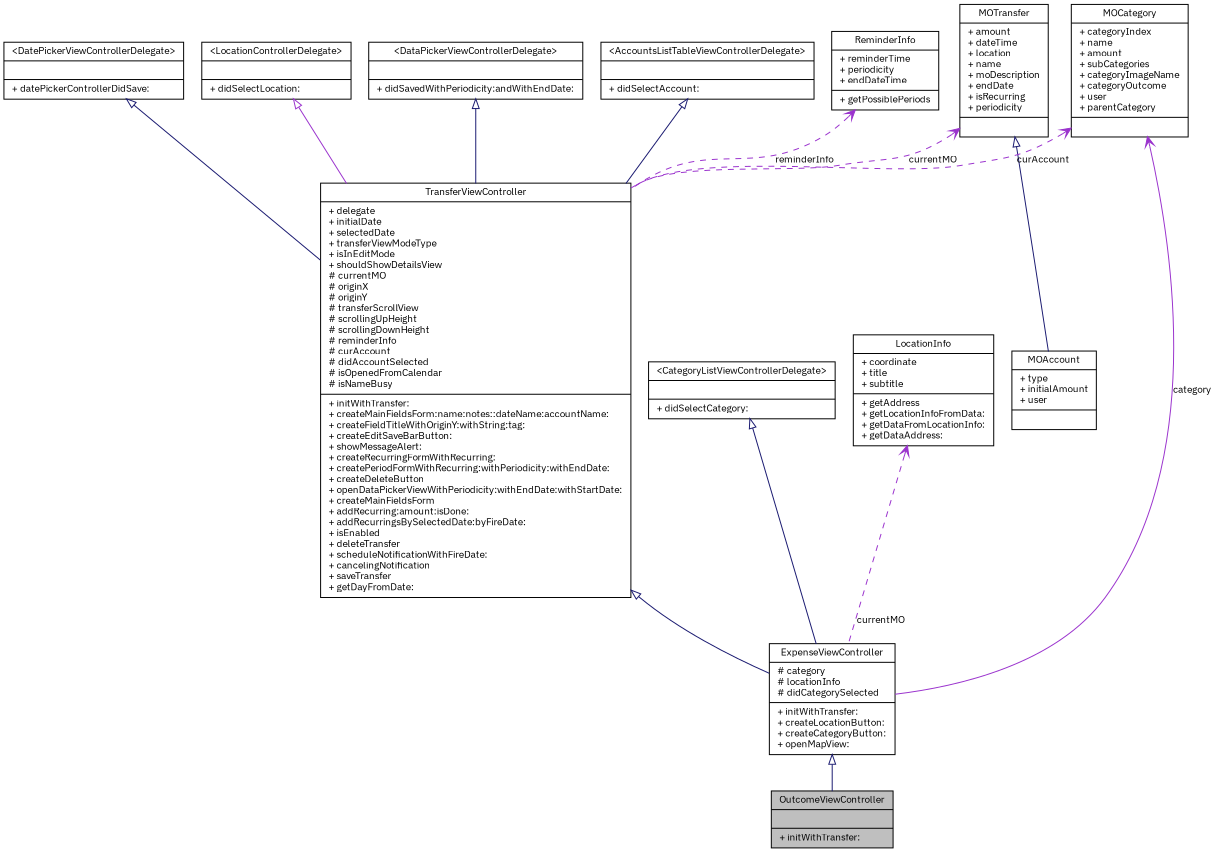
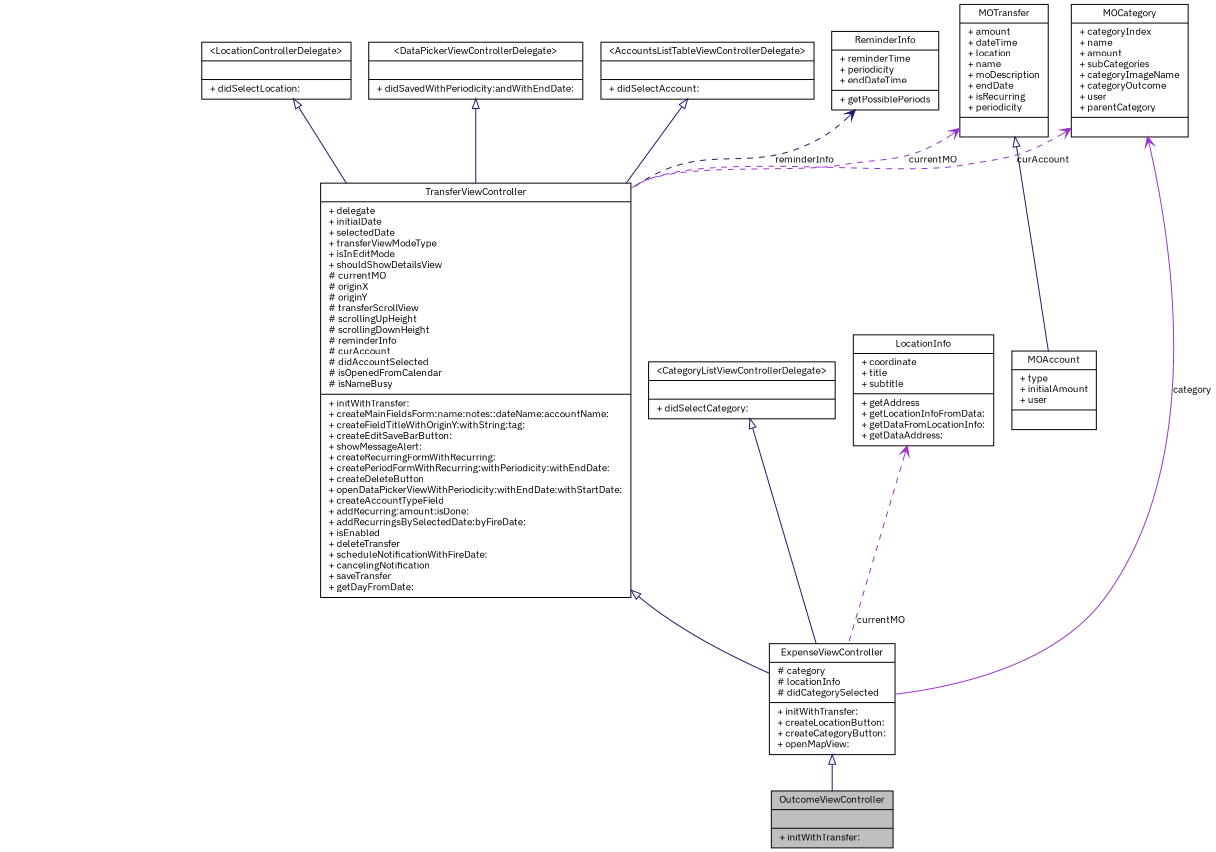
node "<DatePickerViewControllerDelegate>": removed
edge "TransferViewController" -> "<LocationControllerDelegate>": color darkorchid3 -> midnightblue
edge "TransferViewController" -> "ReminderInfo": color darkorchid3 -> midnightblue
node "TransferViewController": text "+ createMainFieldsForm" -> "+ createAccountTypeField"
